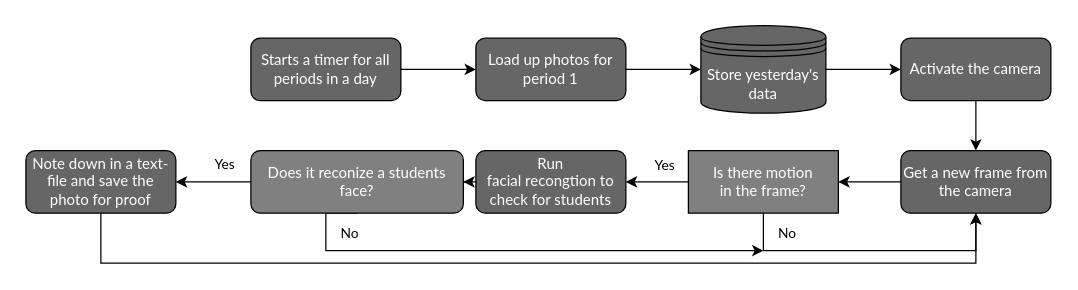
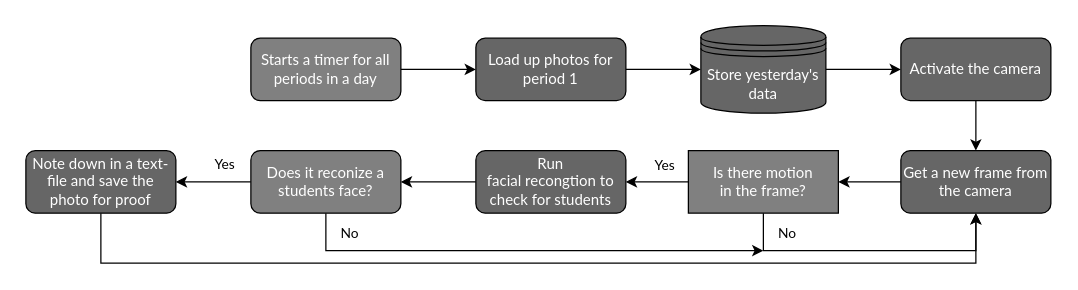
node "Starts a timer for all periods in a day": fillcolor #666666 -> #808080
node "Does it reconize a students face?": size 213x63 -> 150x63
